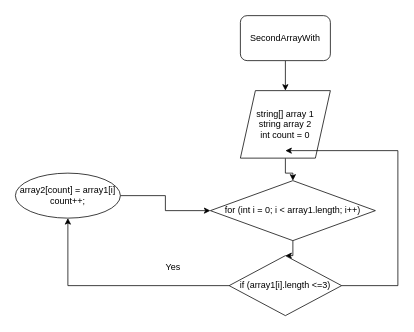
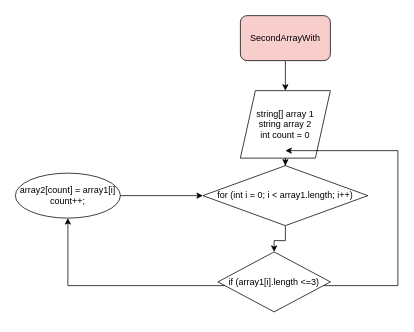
node "SecondArrayWith": fillcolor #ffffff -> #f8cecc
node "for (int i = 0; i < array1.length; i++)": moved (293, 210) -> (285, 195)
node "Yes": removed
node "if (array1[i].length <=3)": moved (285, 285) -> (274, 282)
